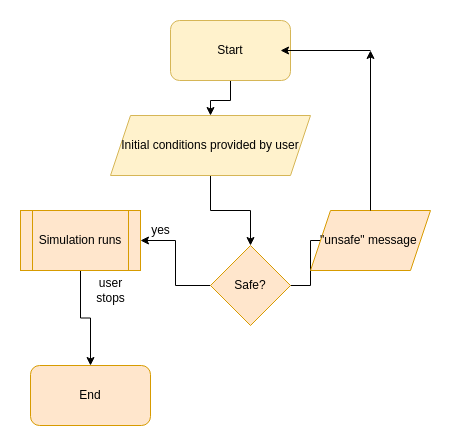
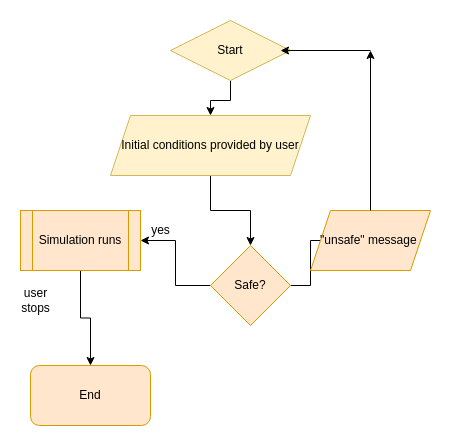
node "Start": shape rounded rectangle -> diamond
node "user stops": moved (111, 291) -> (36, 301)
